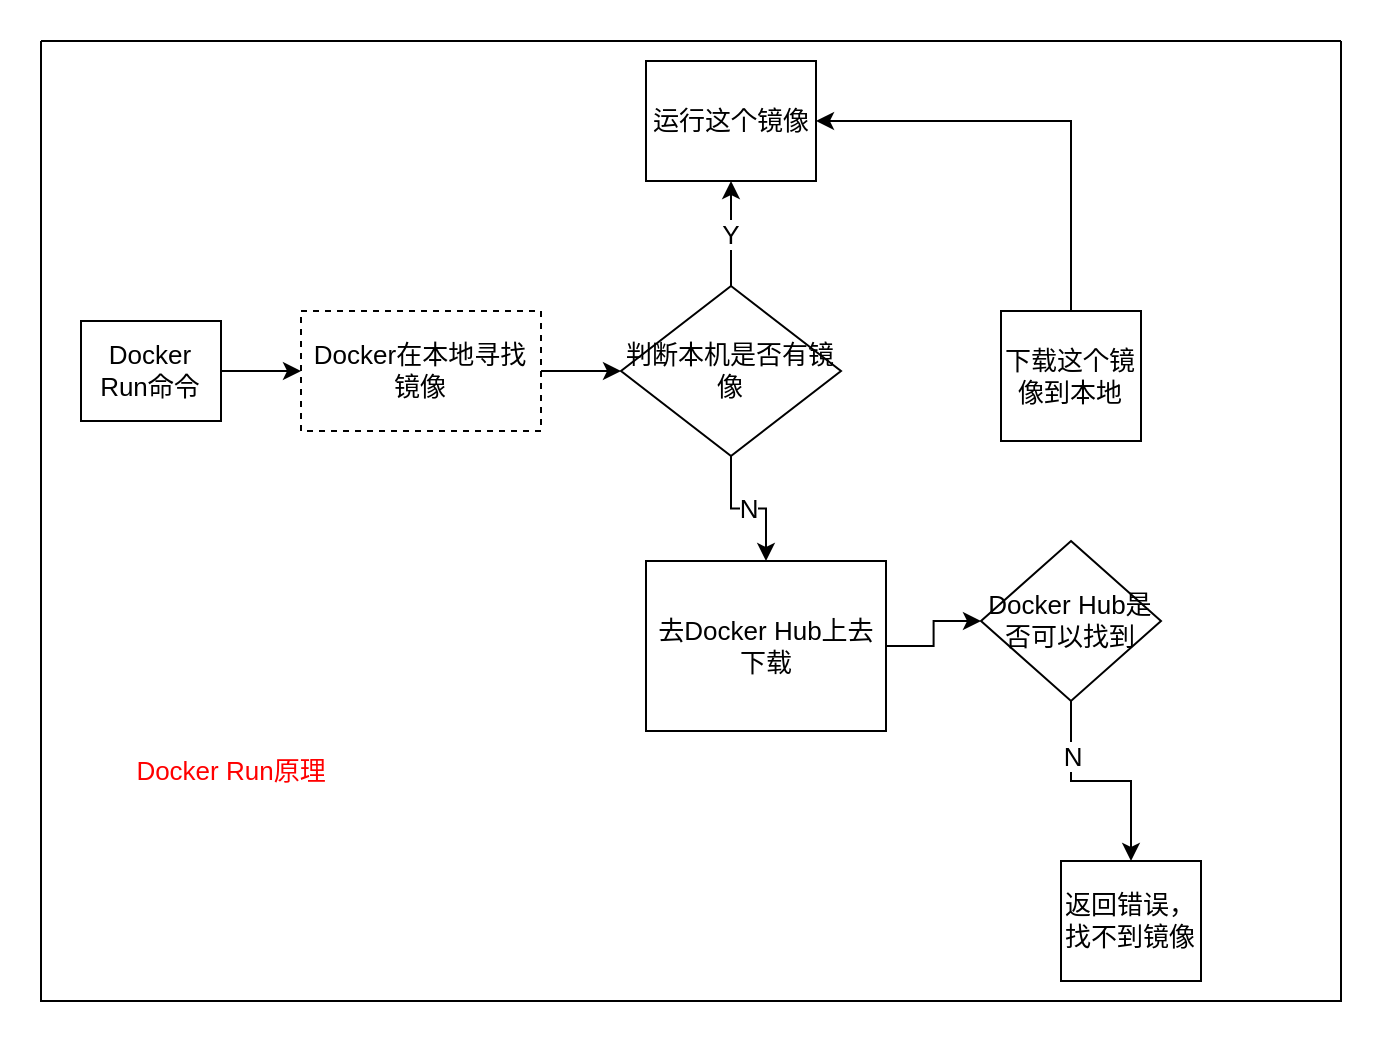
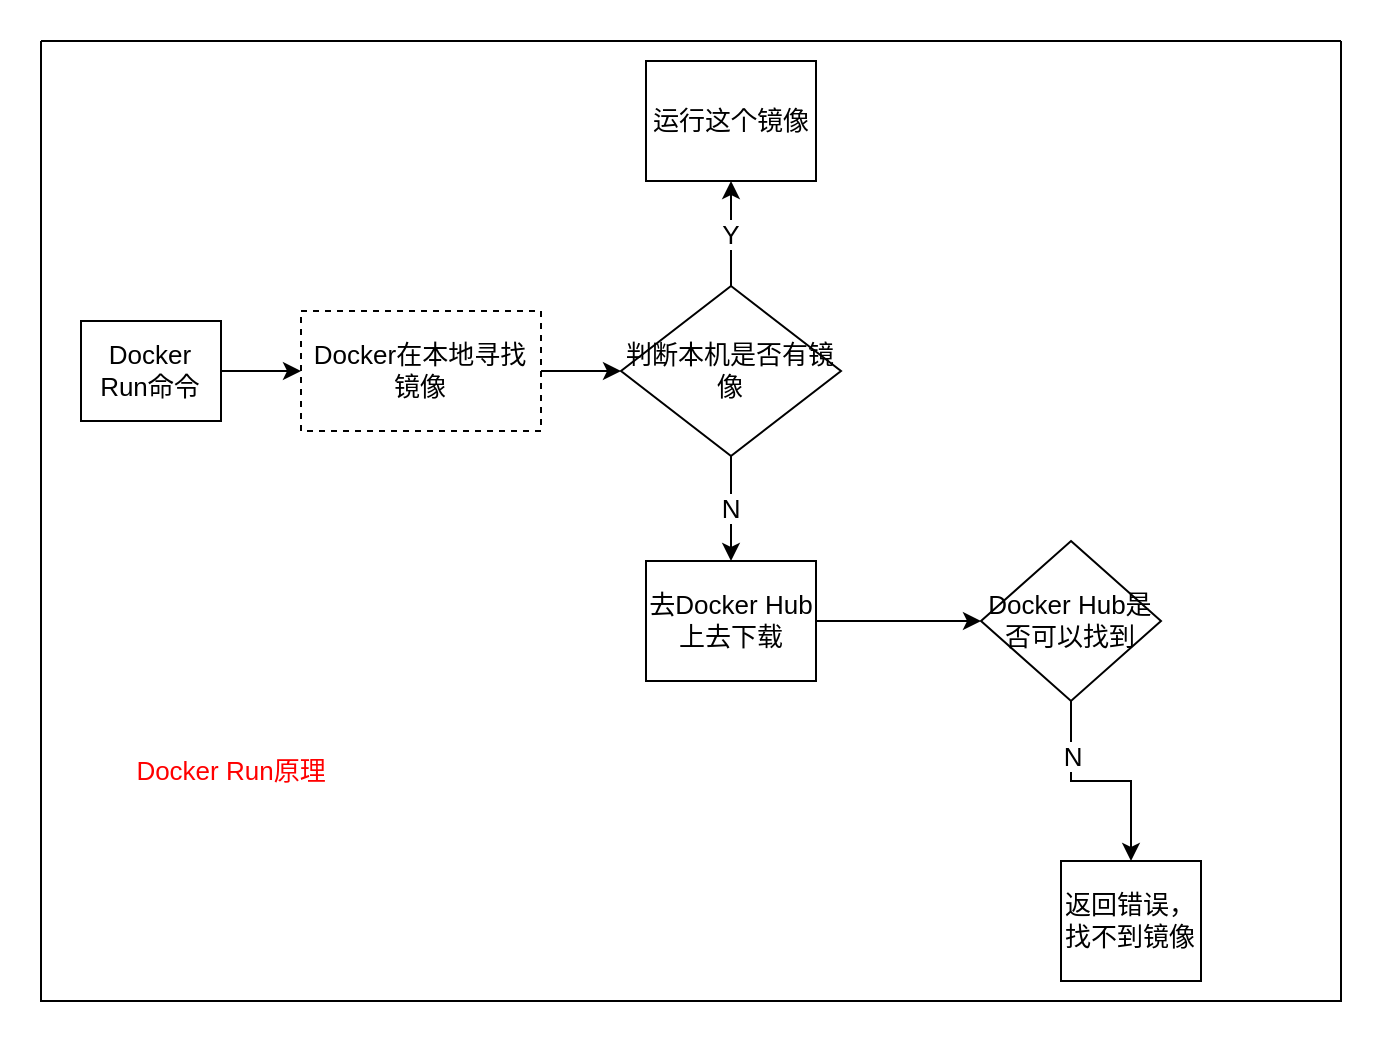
edge "下载这个镜像到本地" -> "运行这个镜像": removed
node "下载这个镜像到本地": removed
node "去Docker Hub上去下载": size 240x170 -> 170x120
